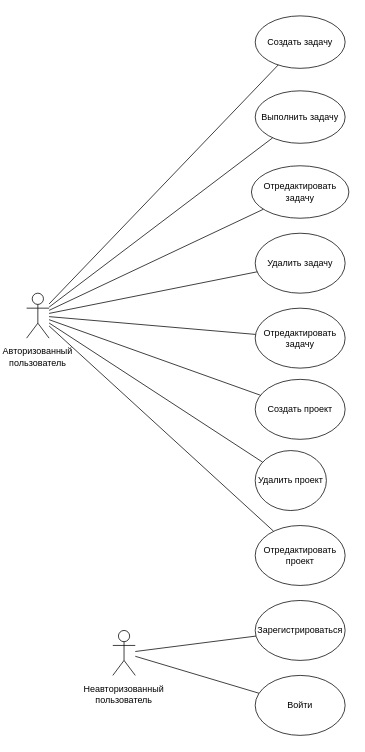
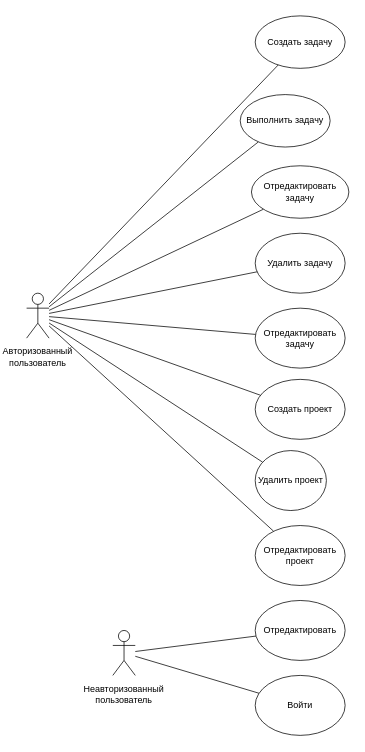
node "Выполнить задачу": moved (300, 117) -> (285, 120)
node "Зарегистрироваться": label "Зарегистрироваться" -> "Отредактировать"
